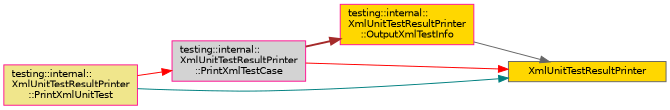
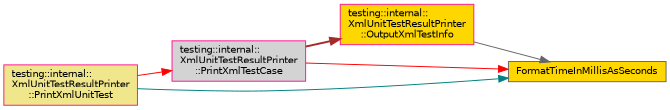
node "XmlUnitTestResultPrinter": label "XmlUnitTestResultPrinter" -> "FormatTimeInMillisAsSeconds"
